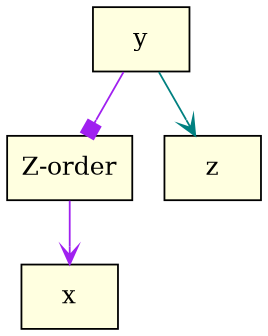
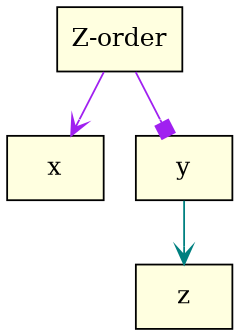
edge "y" -> "Z-order": reversed
